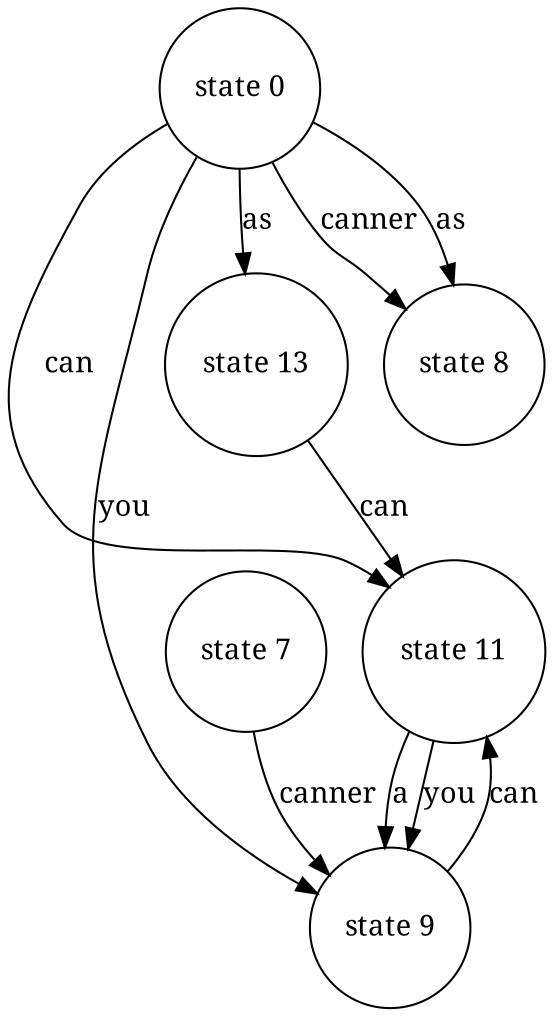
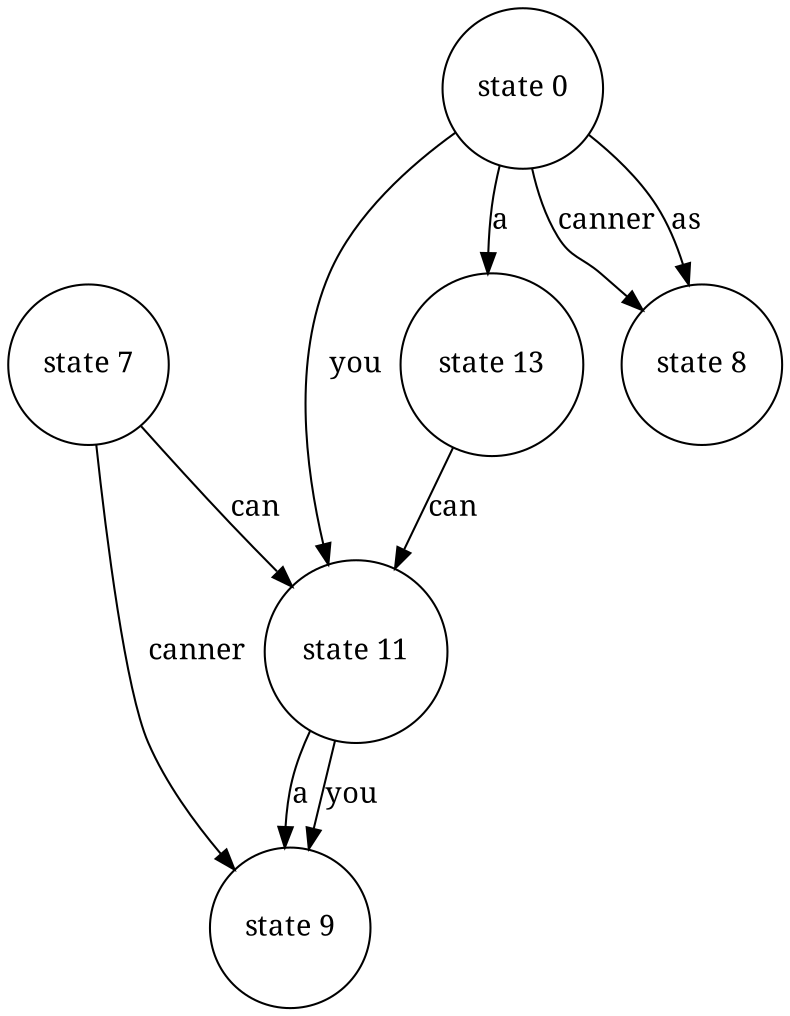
edge "state 0" -> "state 13": label "as" -> "a"
edge "state 0" -> "state 11": label "can" -> "you"
edge "state 0" -> "state 9": removed, label "you"
edge "state 9" -> "state 11": now "state 7" -> "state 11"
